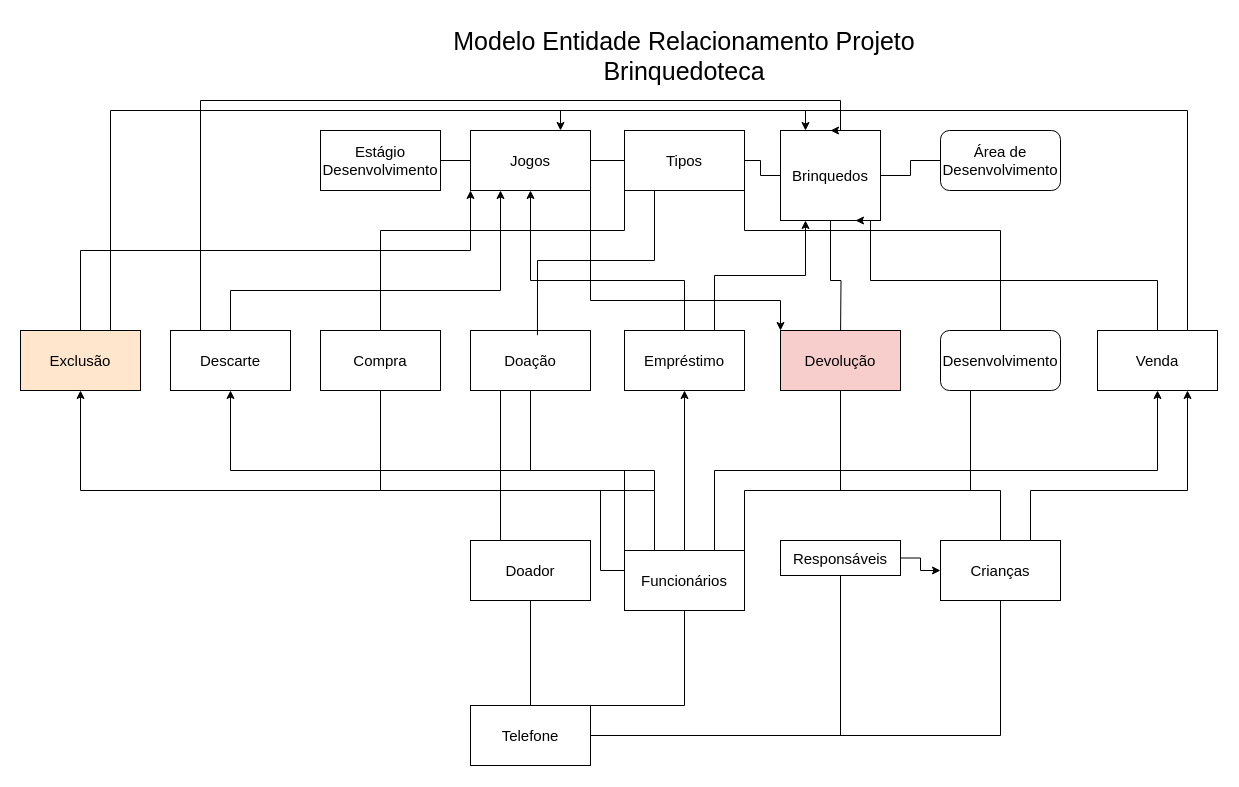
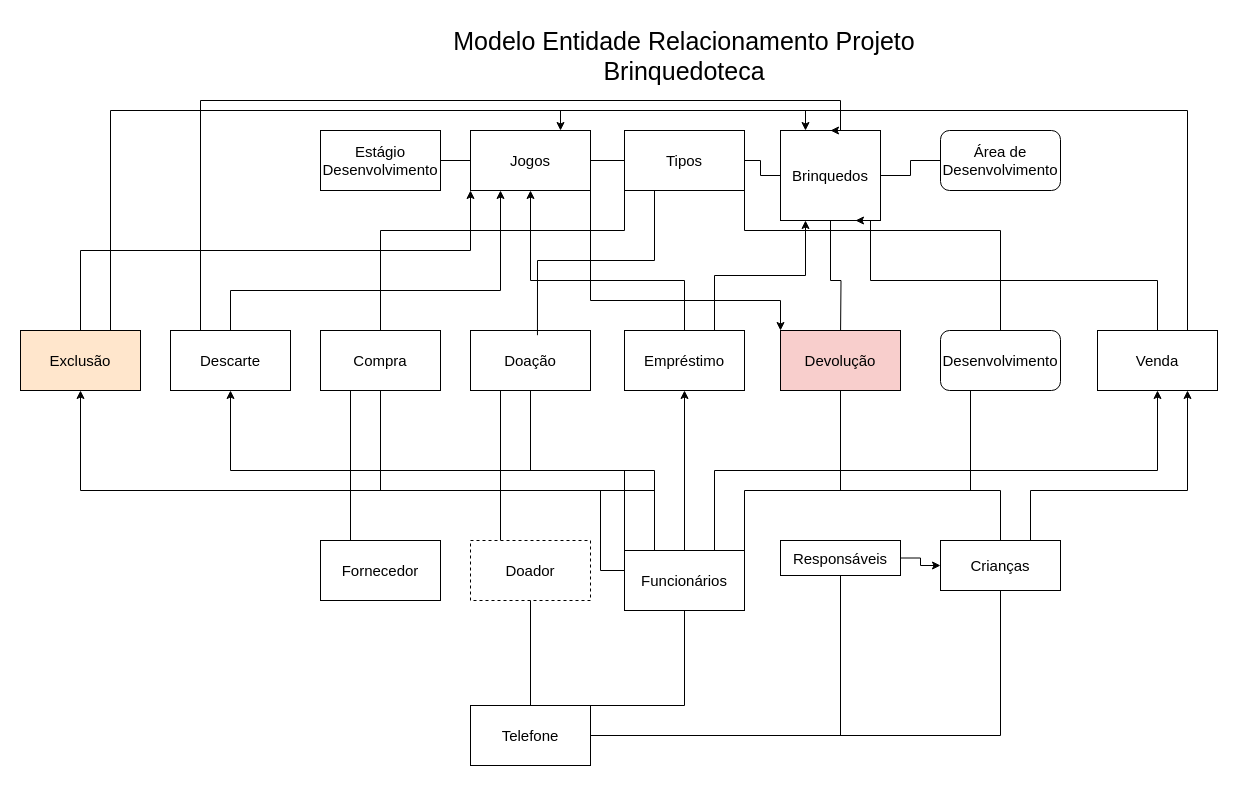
edge "Compra" -- "Fornecedor": added
node "Fornecedor": added
node "Doador": style solid -> dashed
node "Crianças": size 120x60 -> 120x50
